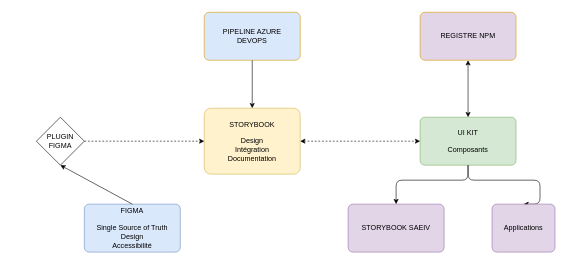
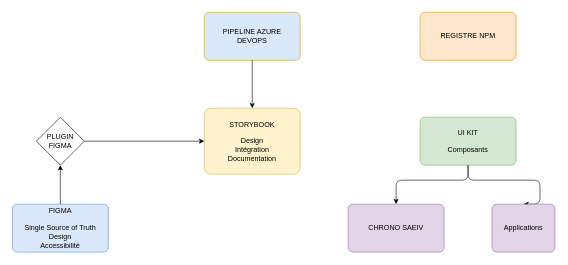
node "REGISTRE NPM": fillcolor #e1d5e7 -> #ffe6cc
edge "REGISTRE NPM" -- "UI KIT Composants": removed
edge "PLUGIN FIGMA" -> "STORYBOOK Design Intégration Documentation": style dashed -> solid
edge "STORYBOOK Design Intégration Documentation" -- "UI KIT Composants": removed
node "FIGMA Single Source of Truth Design Accessibilité": moved (132, 228) -> (60, 228)
node "STORYBOOK SAEIV": label "STORYBOOK SAEIV" -> "CHRONO SAEIV"
